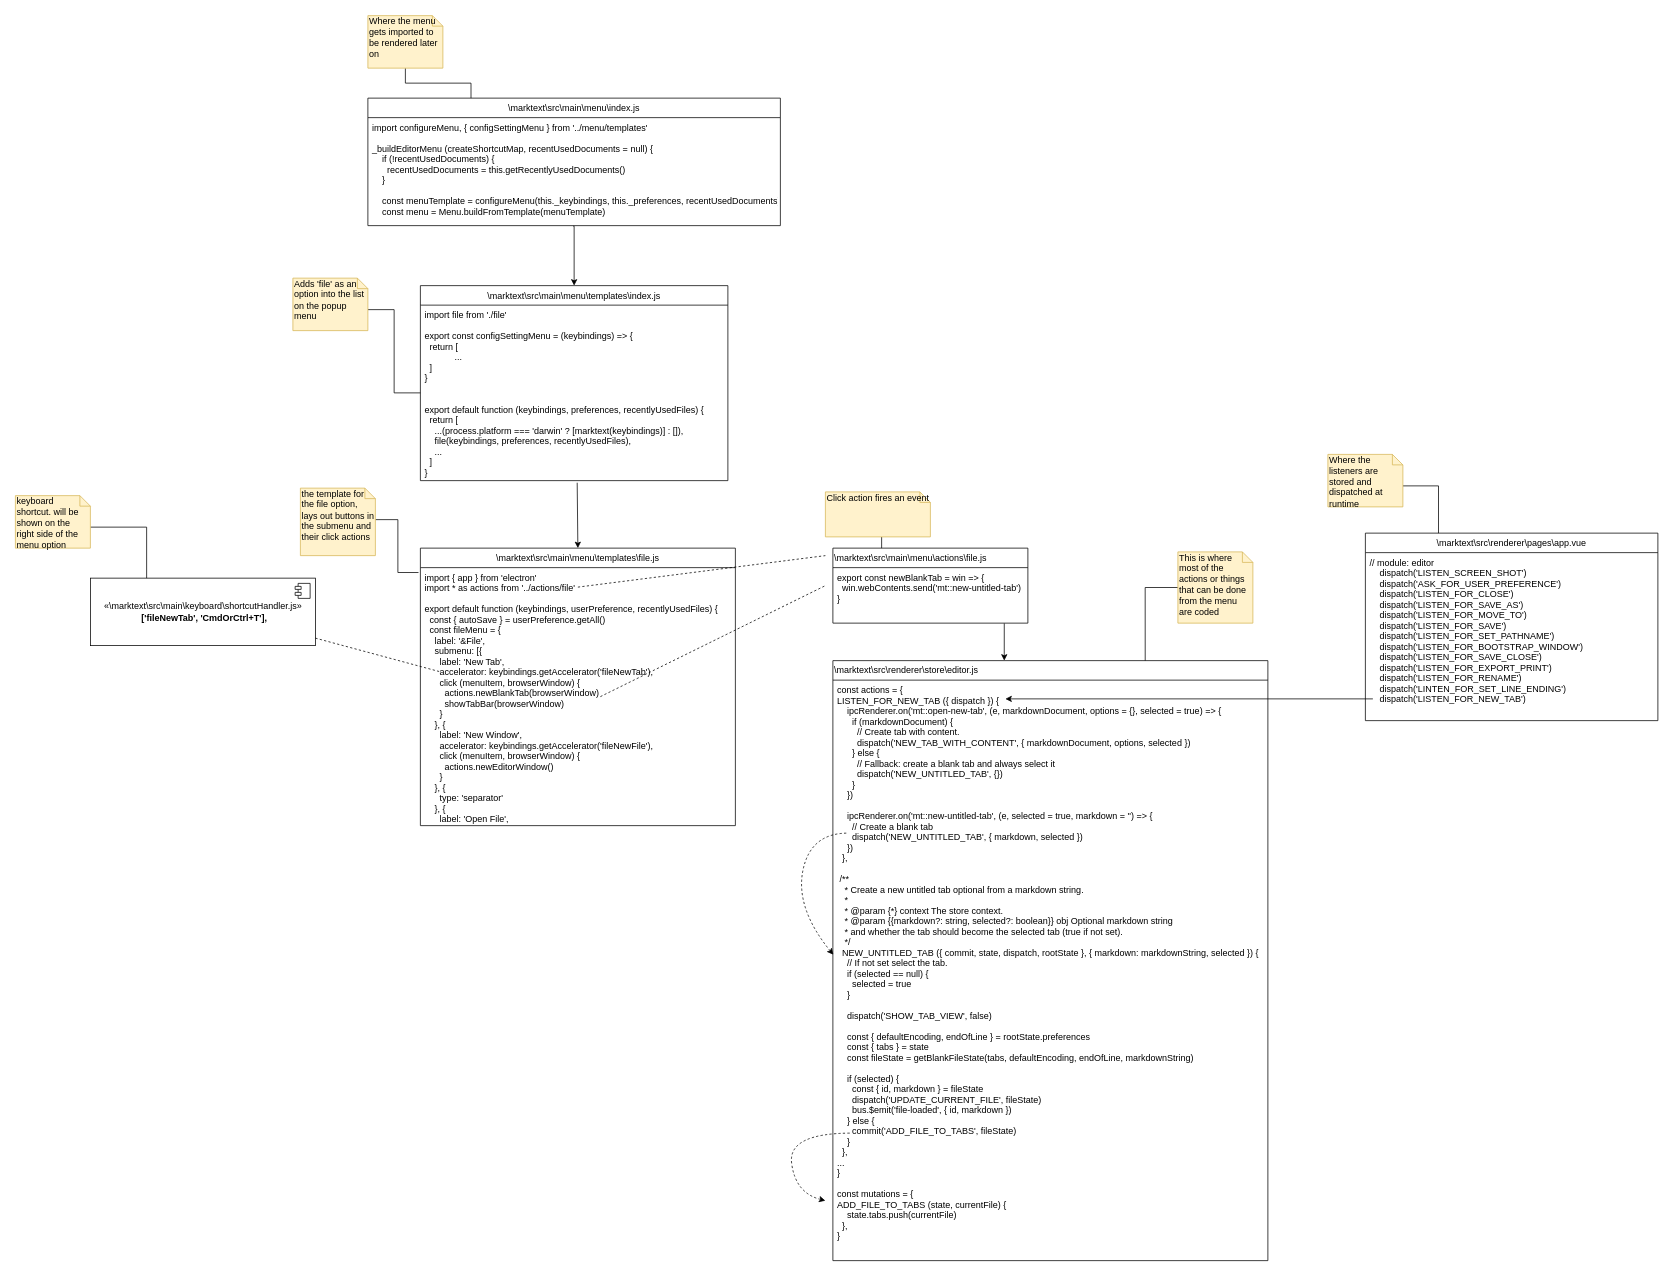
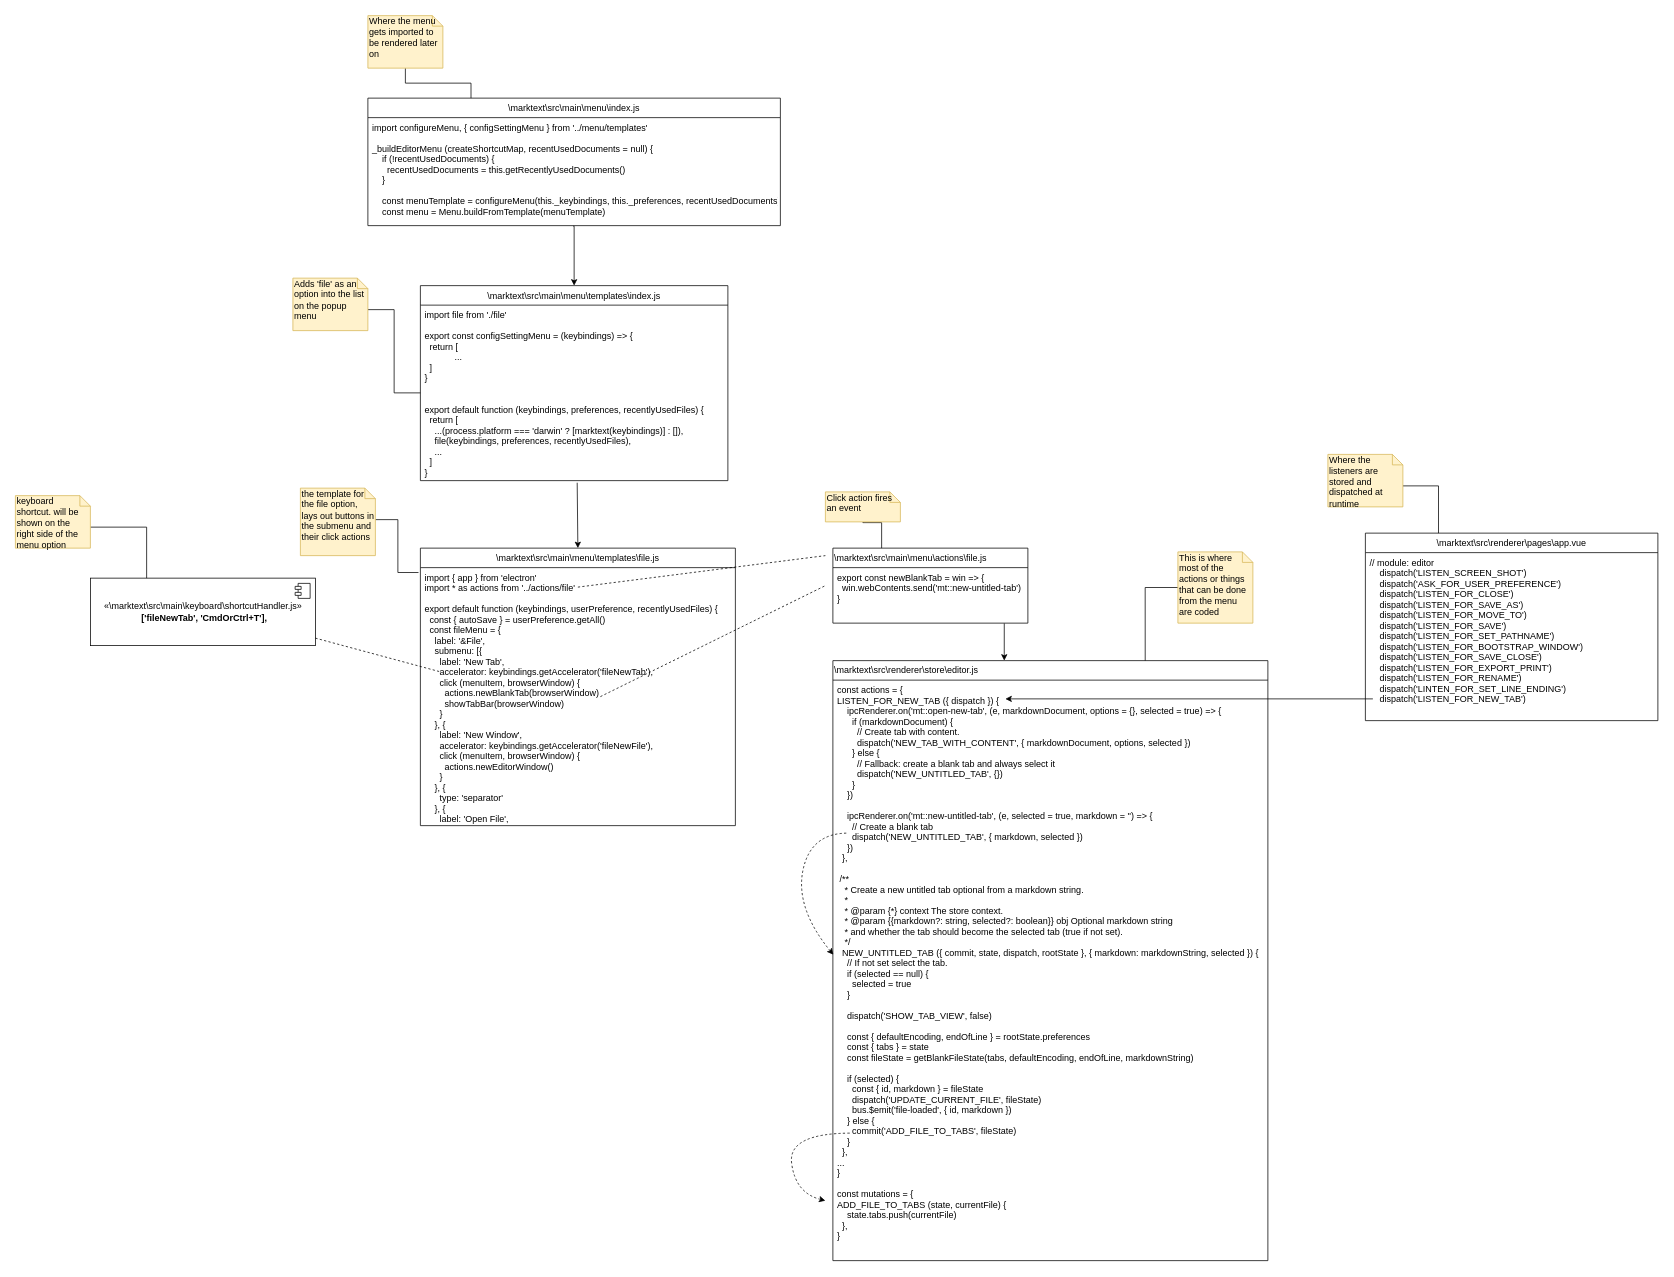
node "Click action fires an event": size 105x45 -> 75x30
